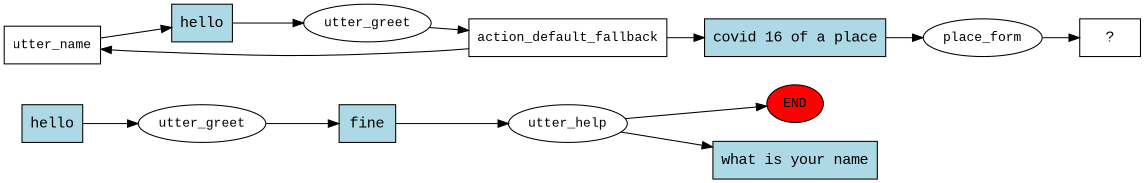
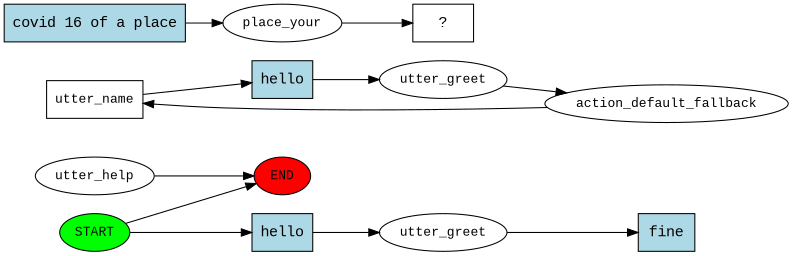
node "action_default_fallback": shape box -> ellipse
edge "action_default_fallback" -> "covid 16 of a place": removed
node "place_form": label "place_form" -> "place_your"
edge "fine" -> "utter_help": removed
node "what is your name": removed
node "START": added
